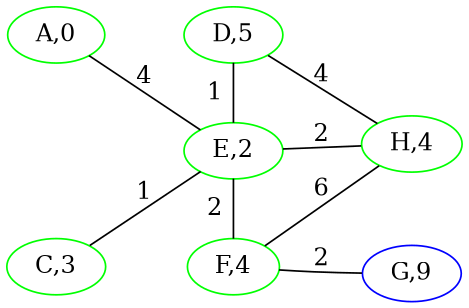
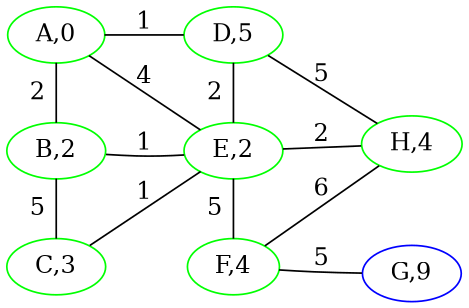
edge "A,0" -- "D,5": added, label "1"
edge "D,5" -- "H,4": label "4" -> "5"
edge "D,5" -- "E,2": label "1" -> "2"
node "B,2": added
edge "E,2" -- "F,4": label "2" -> "5"
edge "F,4" -- "G,9": label "2" -> "5"
